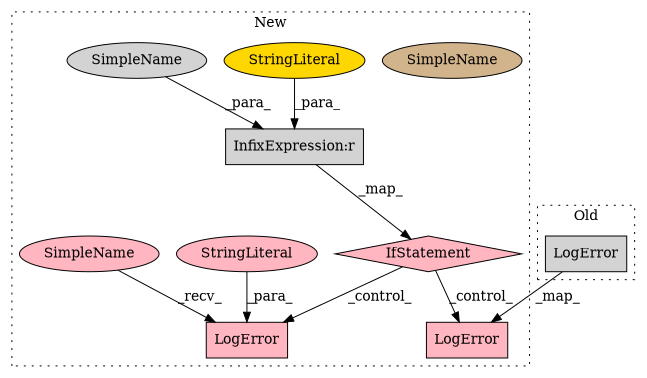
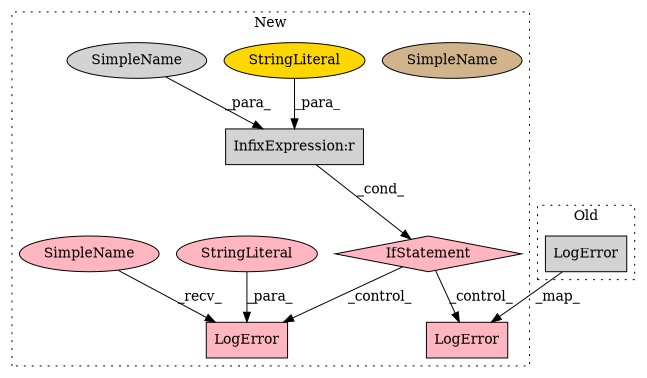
edge "InfixExpression:r" -> "IfStatement": label "_map_" -> "_cond_"
